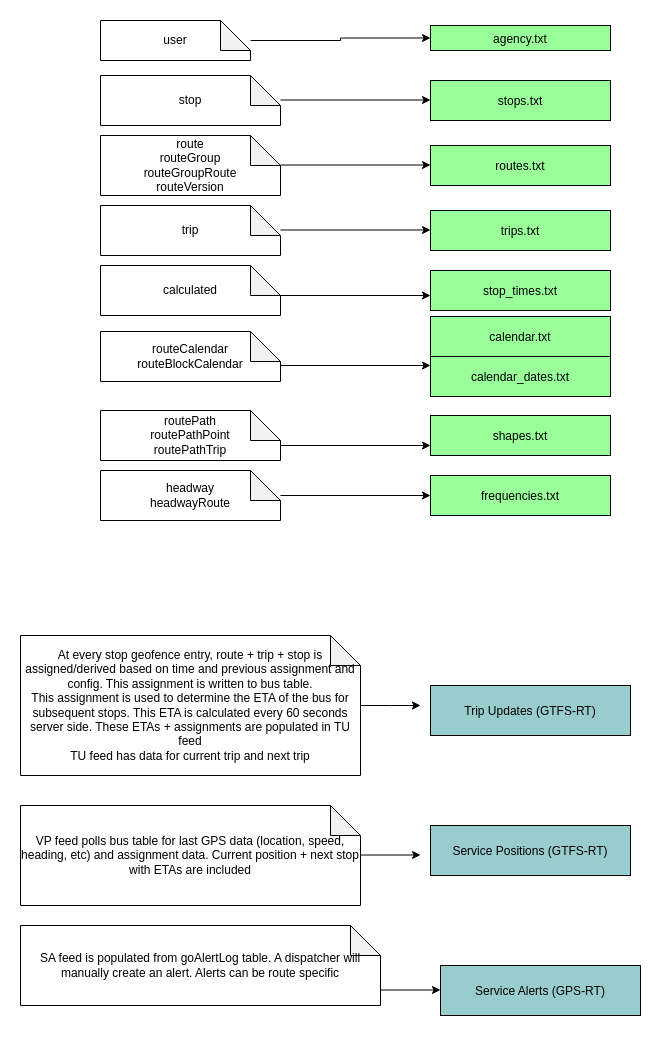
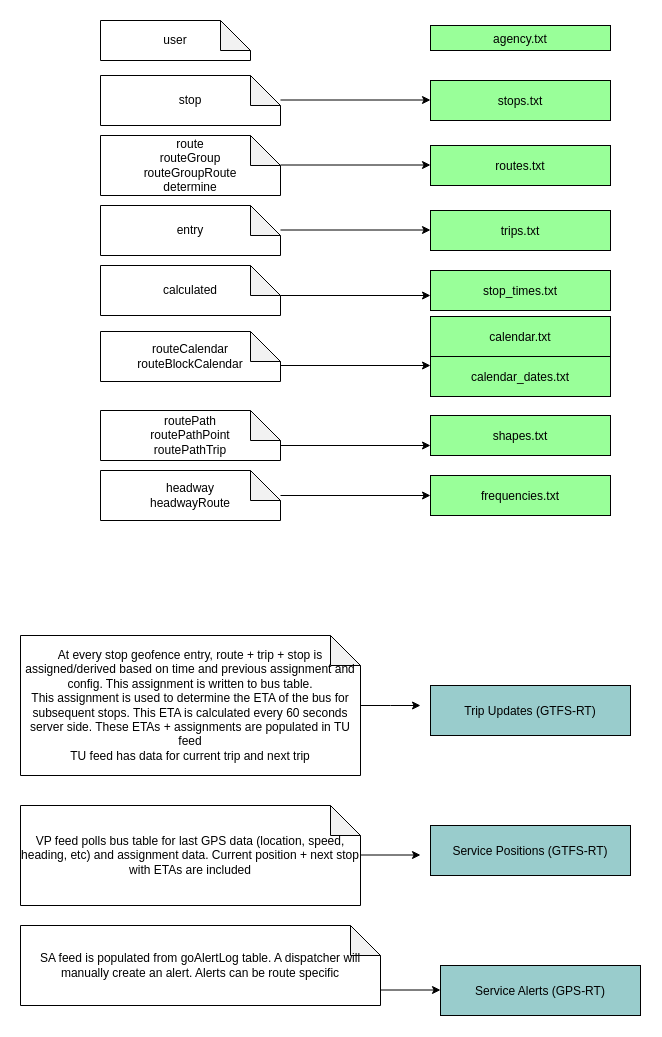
edge "user" -> "agency.txt": removed
node "route routeGroup routeGroupRoute routeVersion": label "route routeGroup routeGroupRoute routeVersion" -> "route routeGroup routeGroupRoute determine"
node "trip": label "trip" -> "entry"
